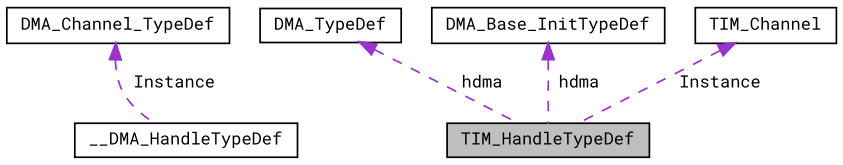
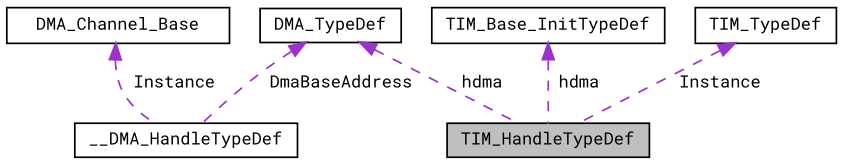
node "DMA_Channel_TypeDef": label "DMA_Channel_TypeDef" -> "DMA_Channel_Base"
node "DMA_Base_InitTypeDef": label "DMA_Base_InitTypeDef" -> "TIM_Base_InitTypeDef"
node "TIM_Channel": label "TIM_Channel" -> "TIM_TypeDef"
edge "__DMA_HandleTypeDef" -> "DMA_TypeDef": added, label "DmaBaseAddress"
